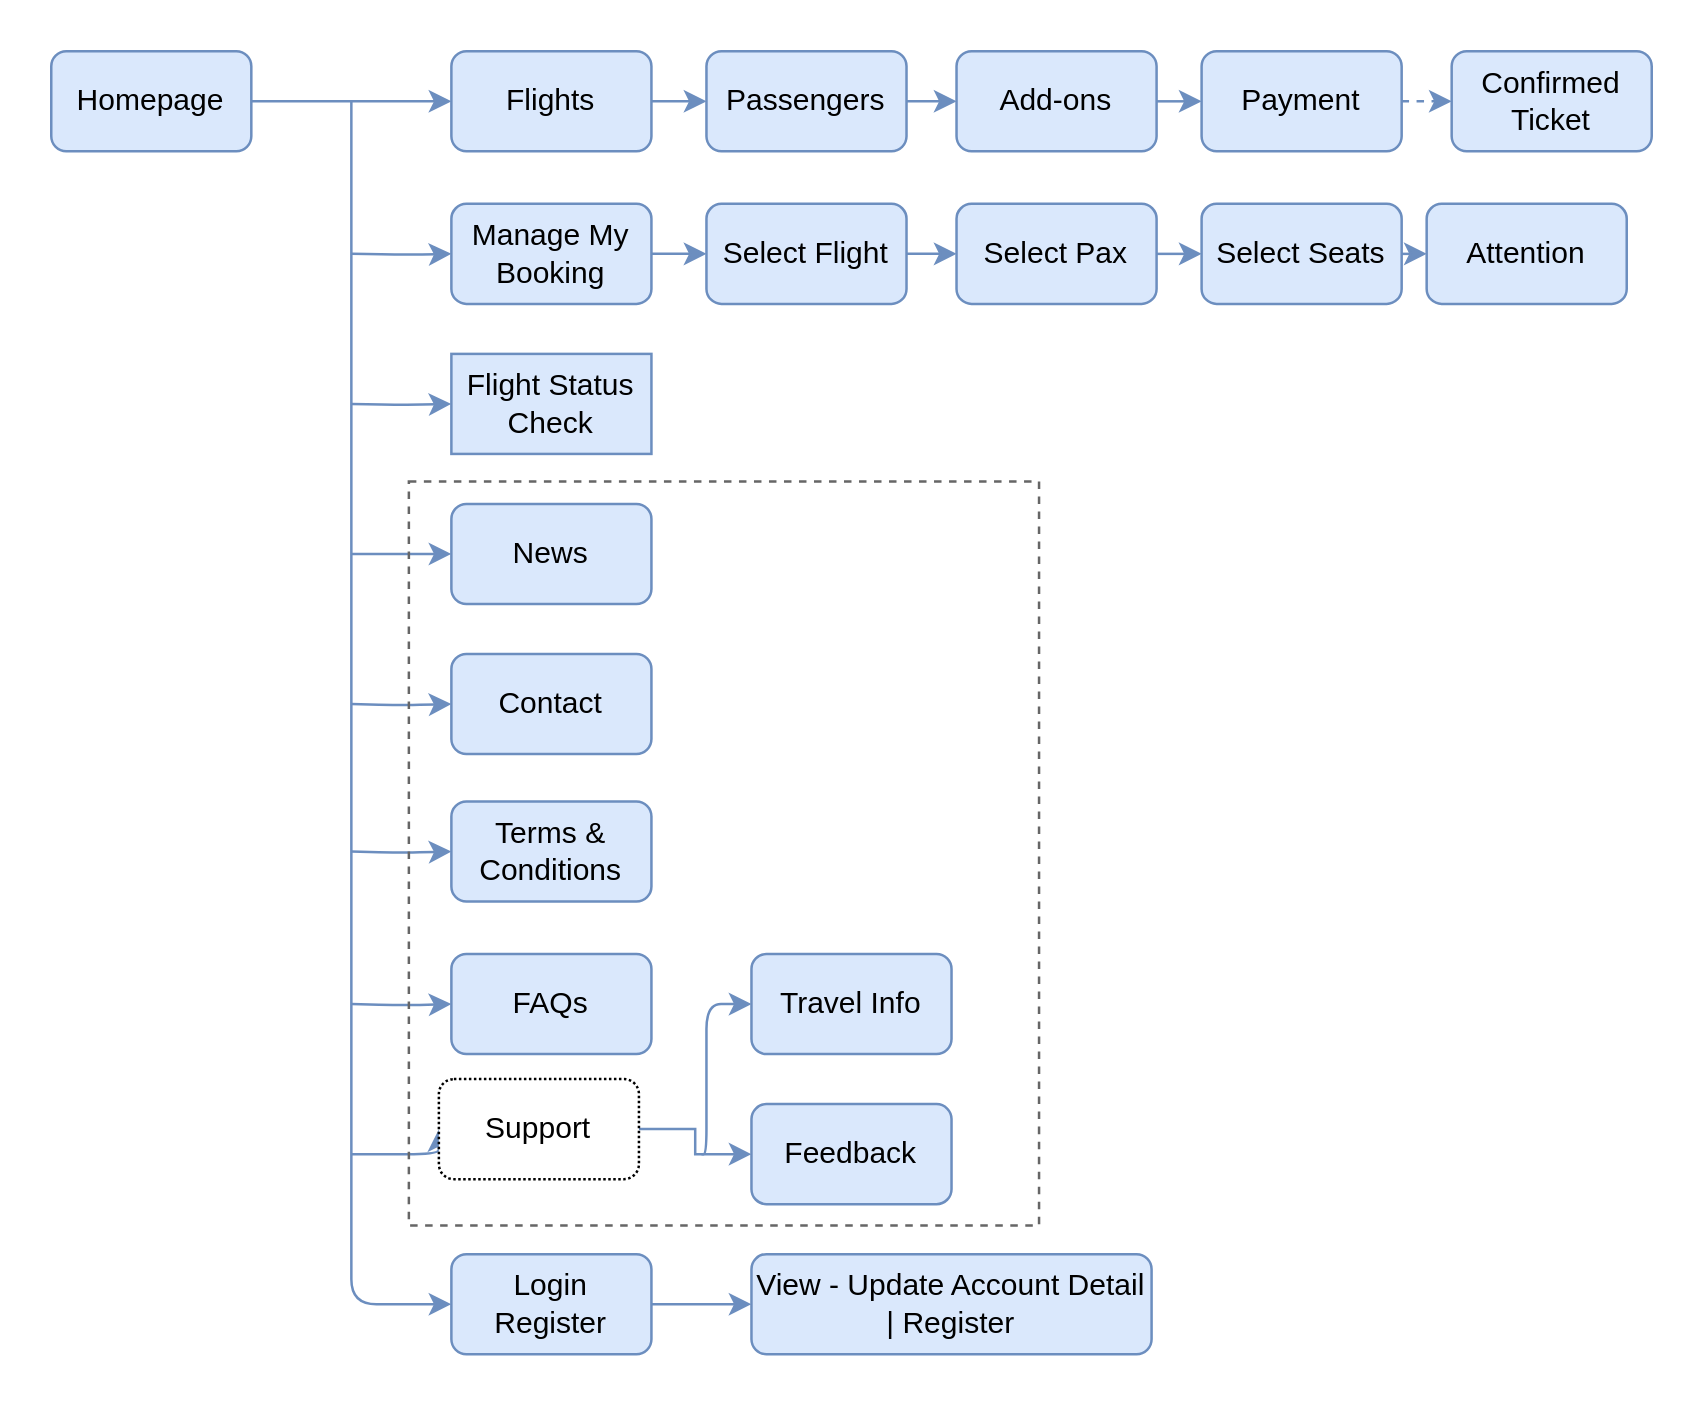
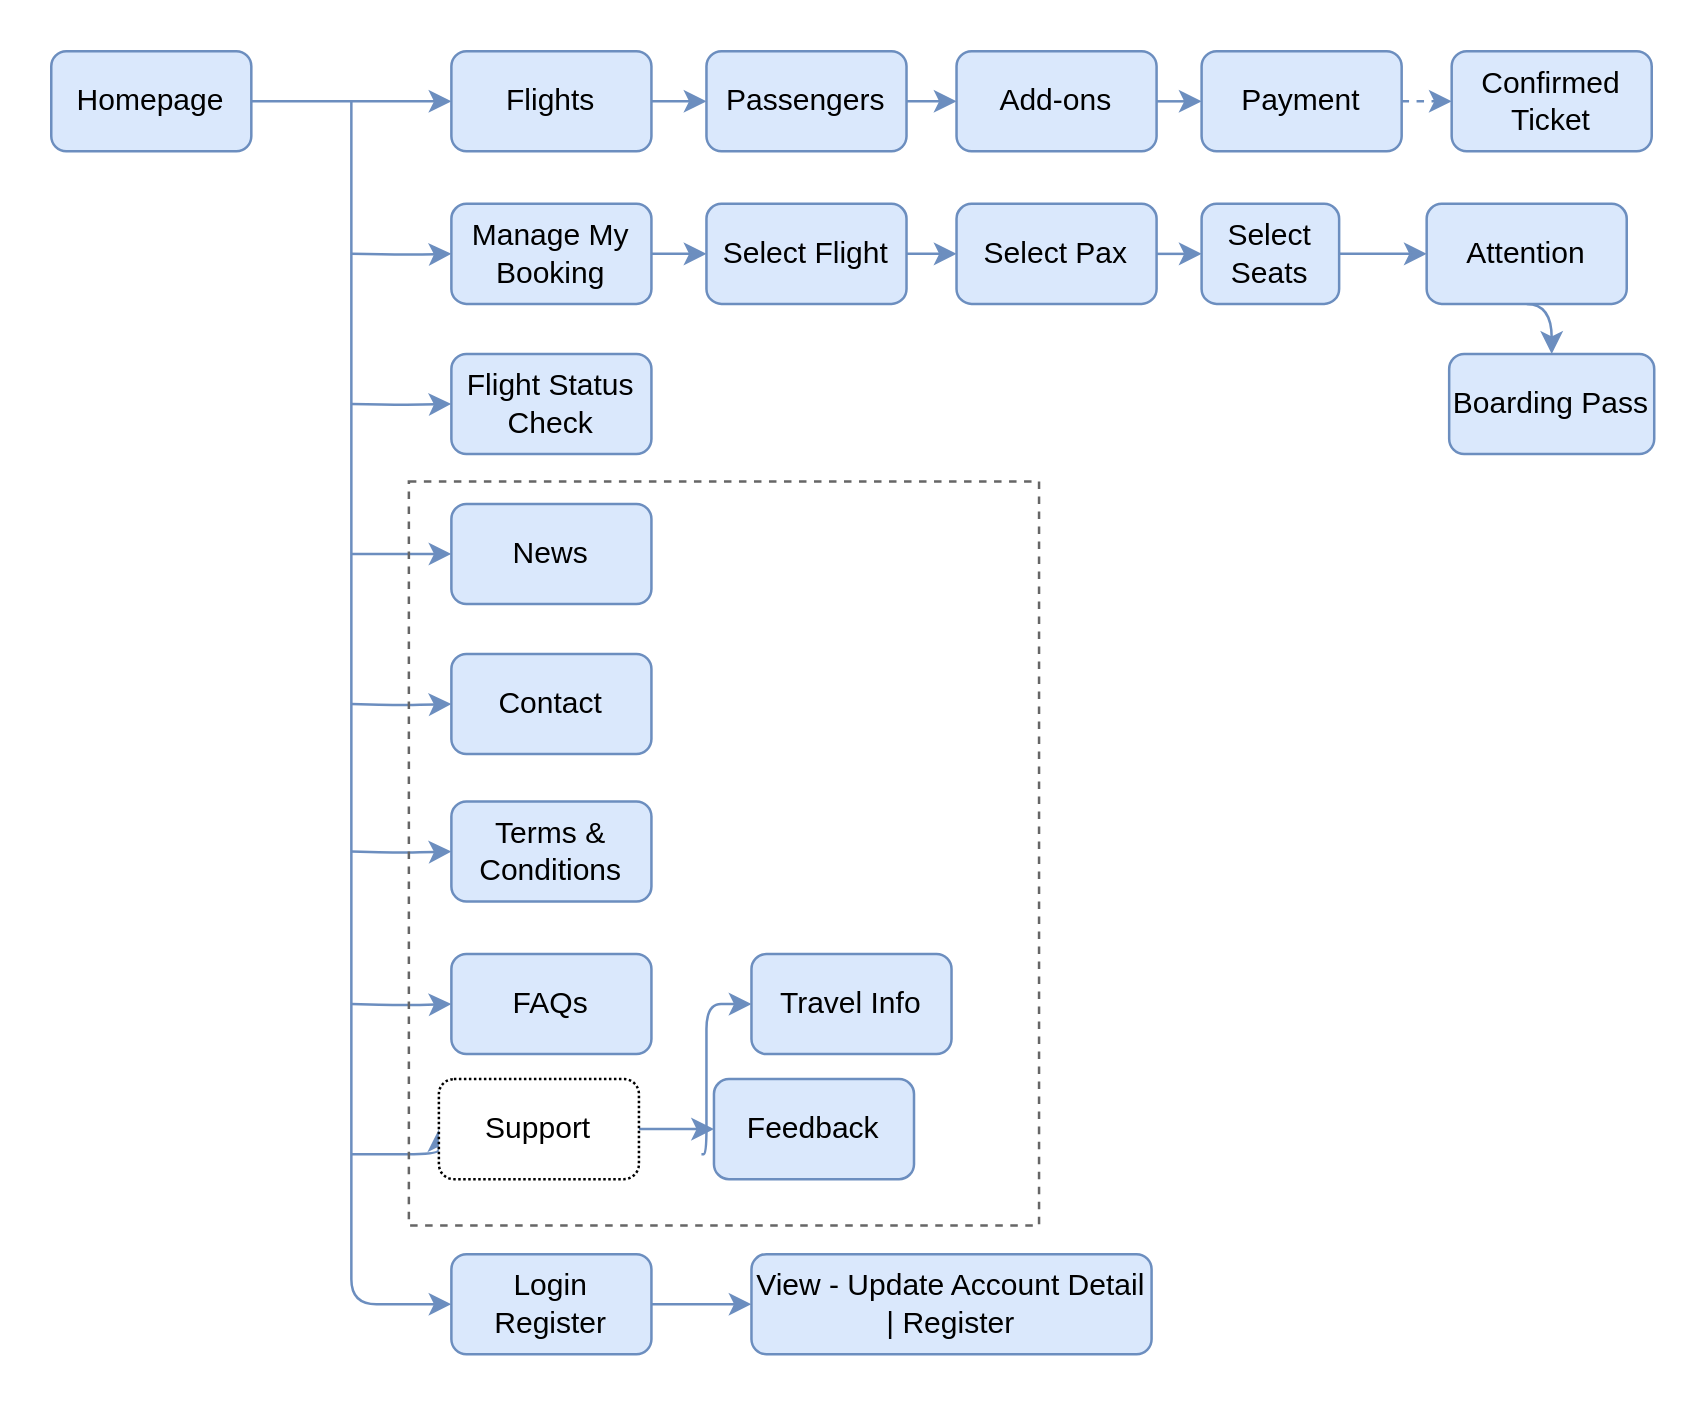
node "Select Seats": size 200x100 -> 138x100
edge "Attention" -> "Boarding Pass": added
node "Flight Status Check": shape rectangle -> rounded rectangle
node "Boarding Pass": added
node "Feedback": moved (851, 1154) -> (814, 1129)
